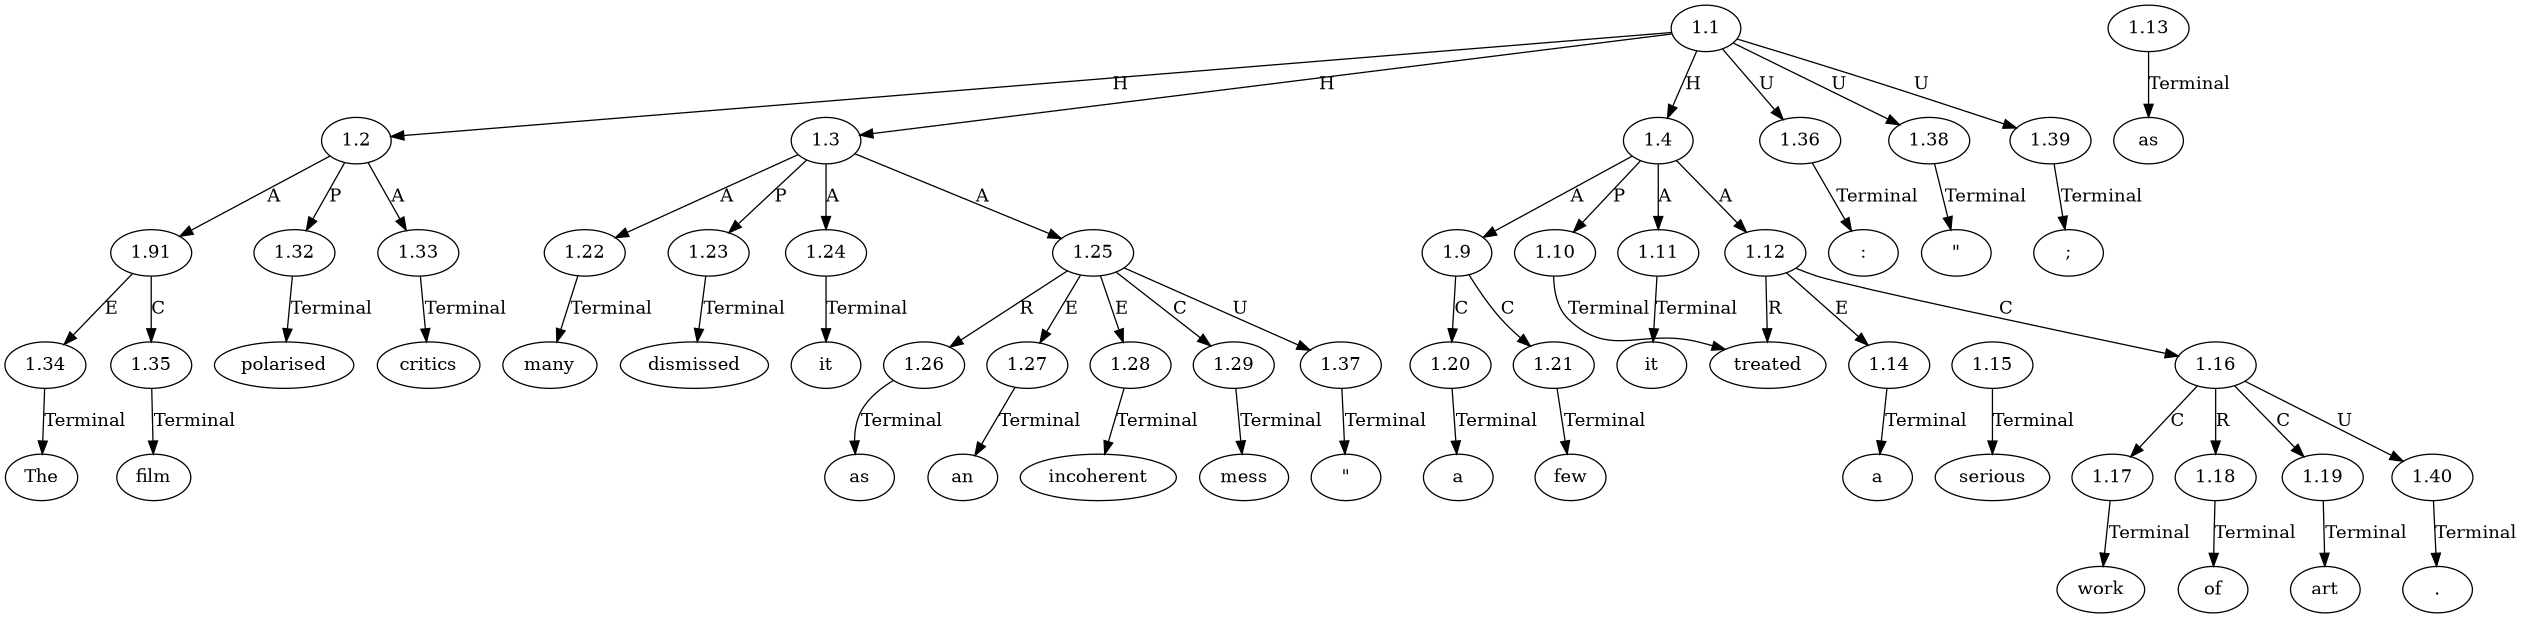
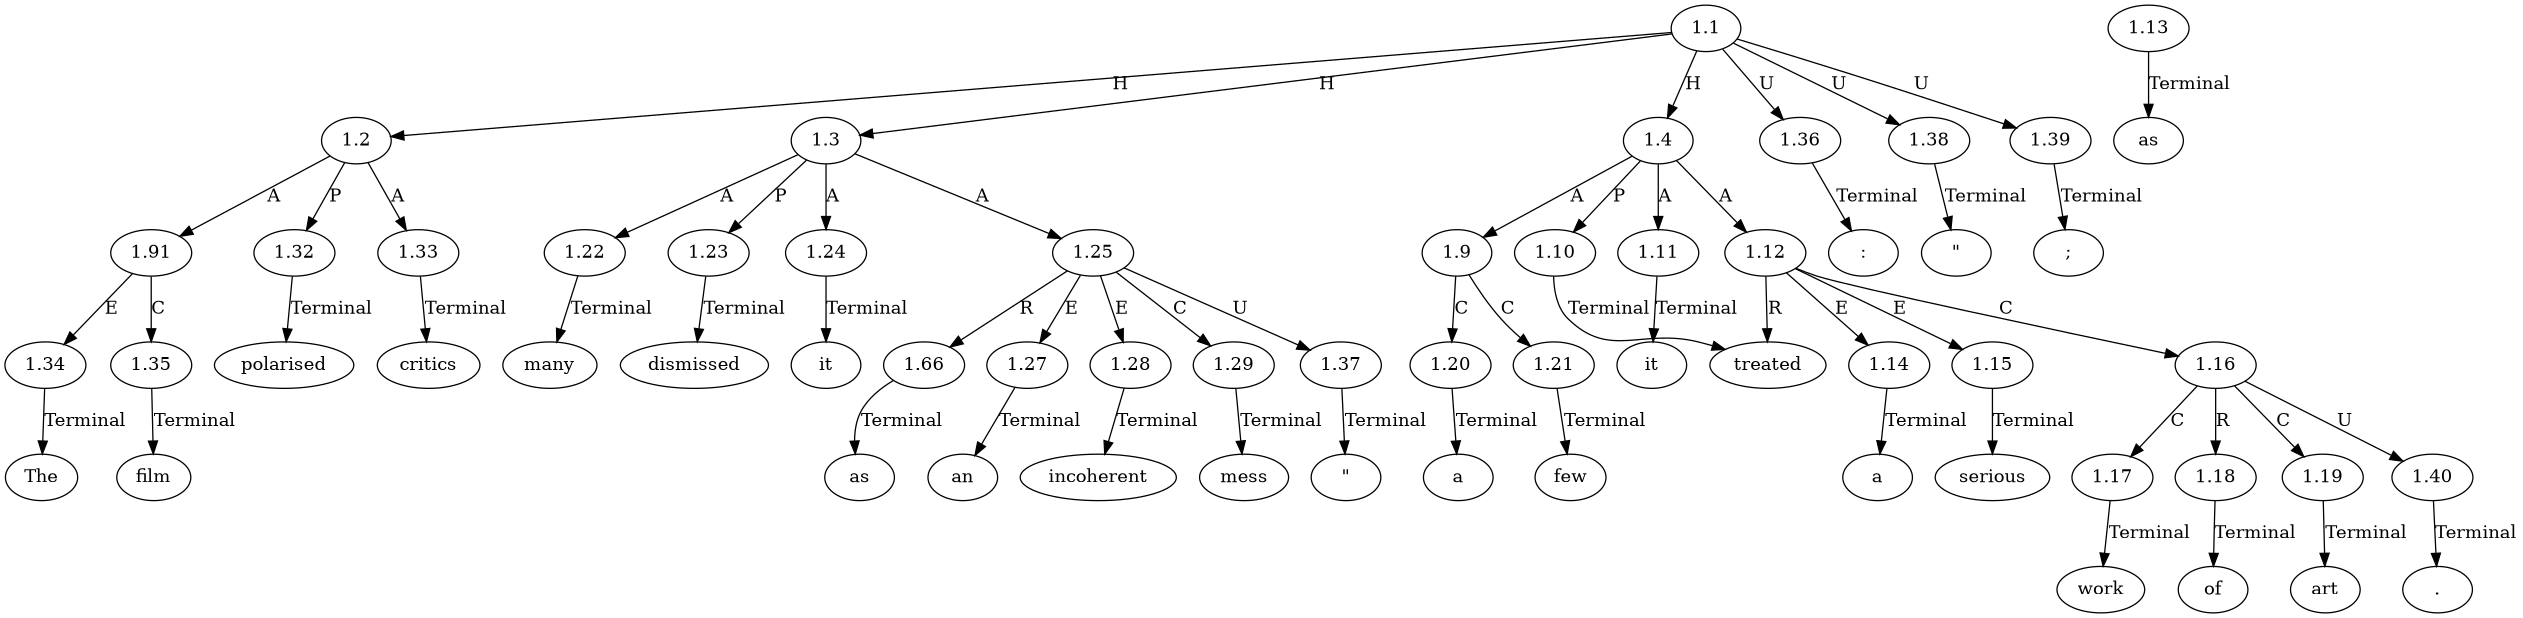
edge "1.12" -> "1.15": added, label "E"
node "1.26": label "1.26" -> "1.66"
